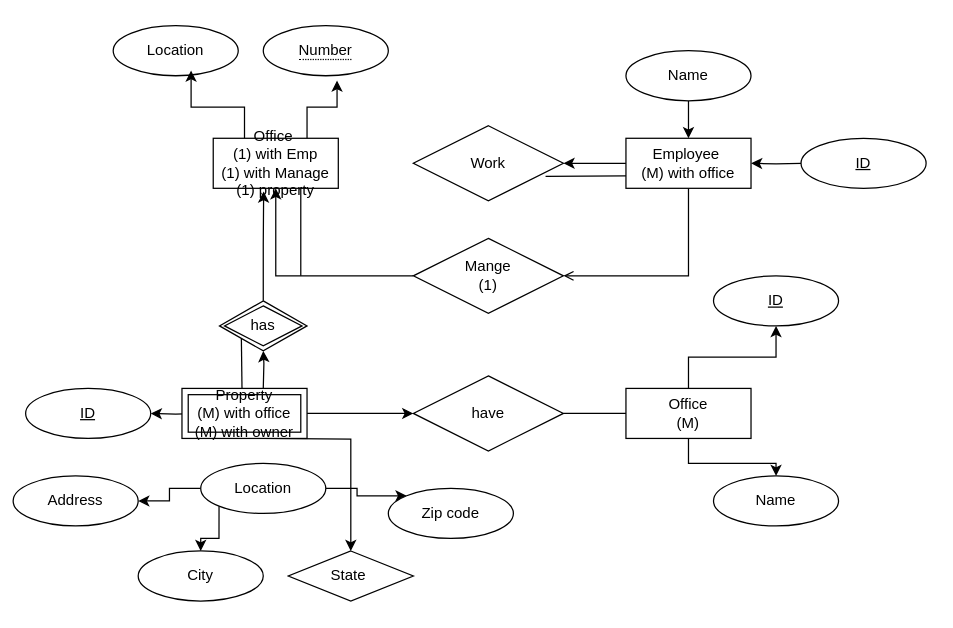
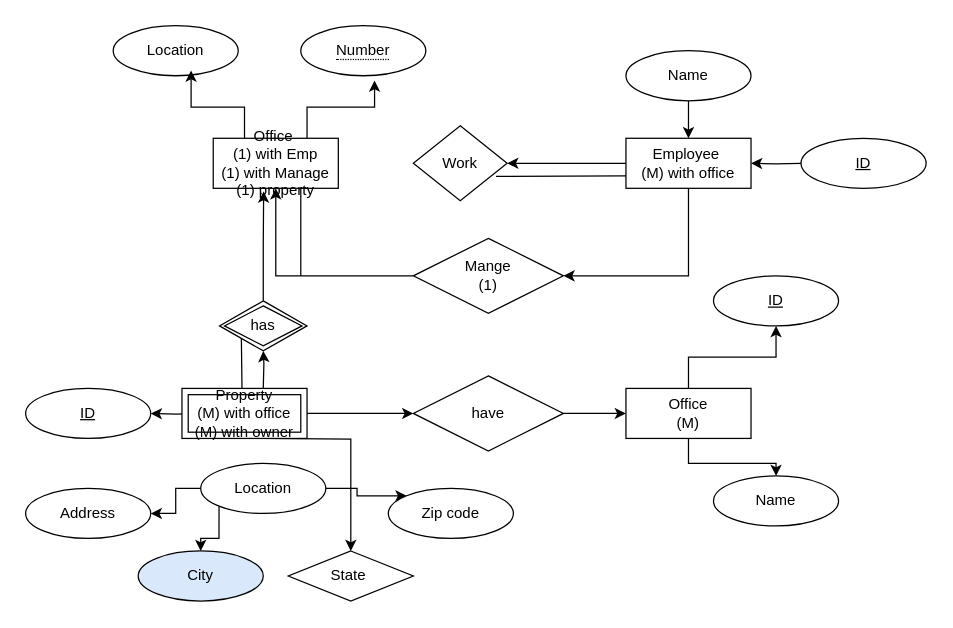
node "Number": moved (326, 51) -> (363, 51)
node "Work": size 150x75 -> 94x75
edge "Employee (M) with office" -> "Mange (1)": arrowhead open -> classic
edge "have" -- "Office (M)": arrowhead none -> classic
node "Address": moved (76, 501) -> (88, 513)
node "City": fillcolor #ffffff -> #dae8fc
